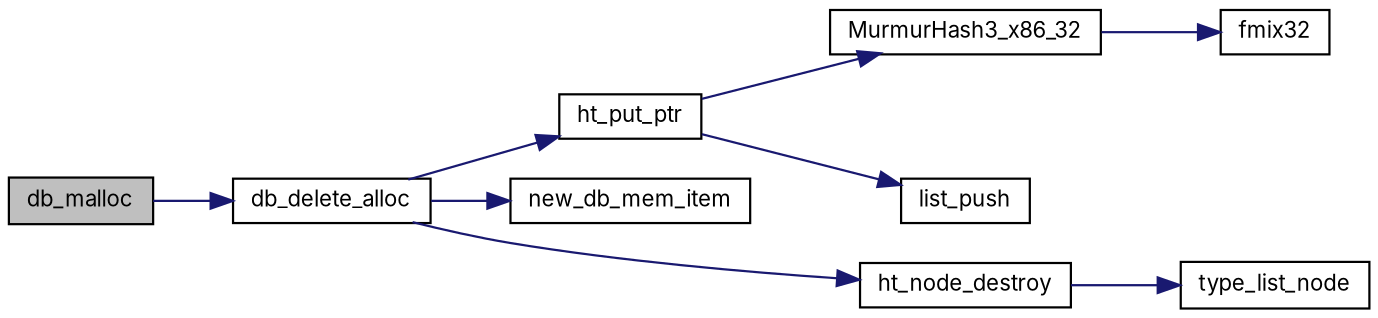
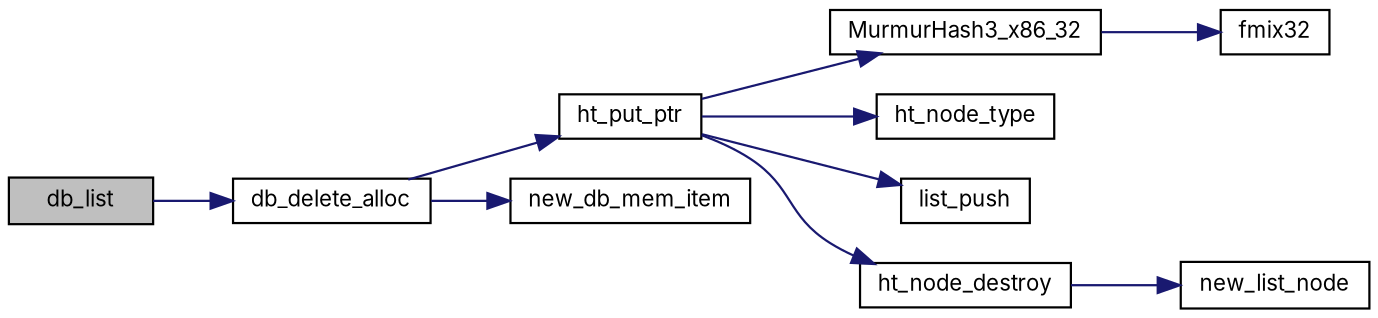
node "ht_node_type": added
node "db_malloc": label "db_malloc" -> "db_list"
edge "db_delete_alloc" -> "ht_node_destroy": now "ht_put_ptr" -> "ht_node_destroy"
node "type_list_node": label "type_list_node" -> "new_list_node"
